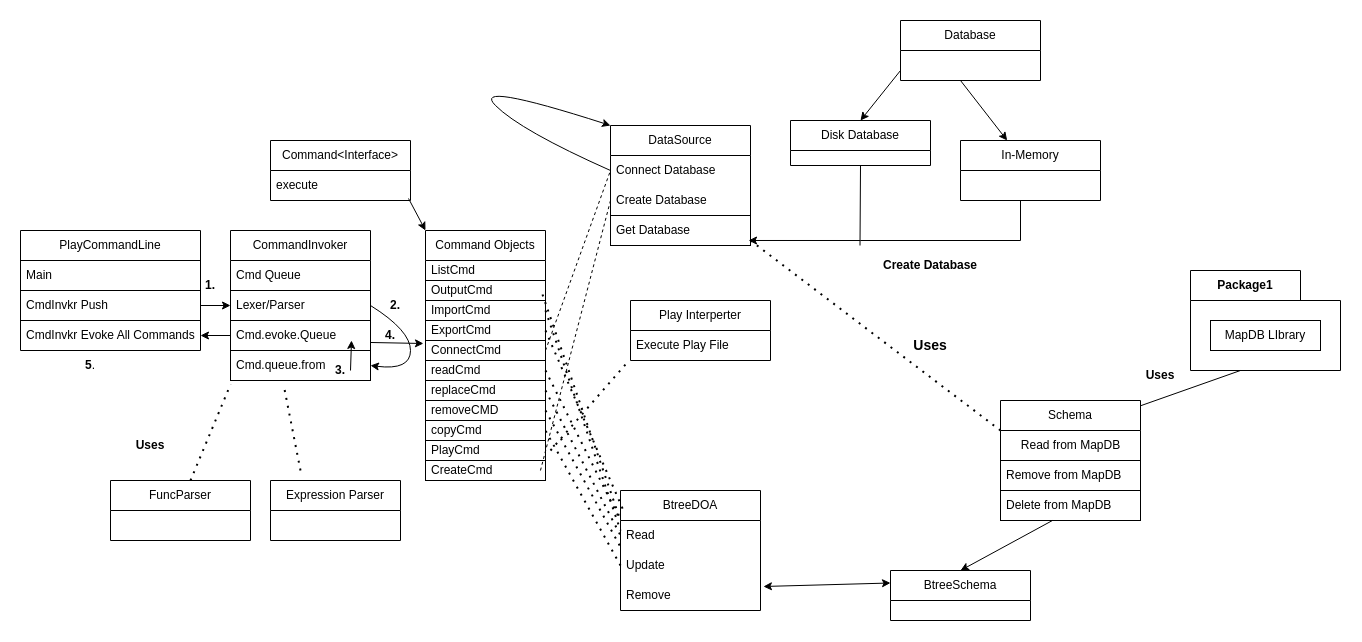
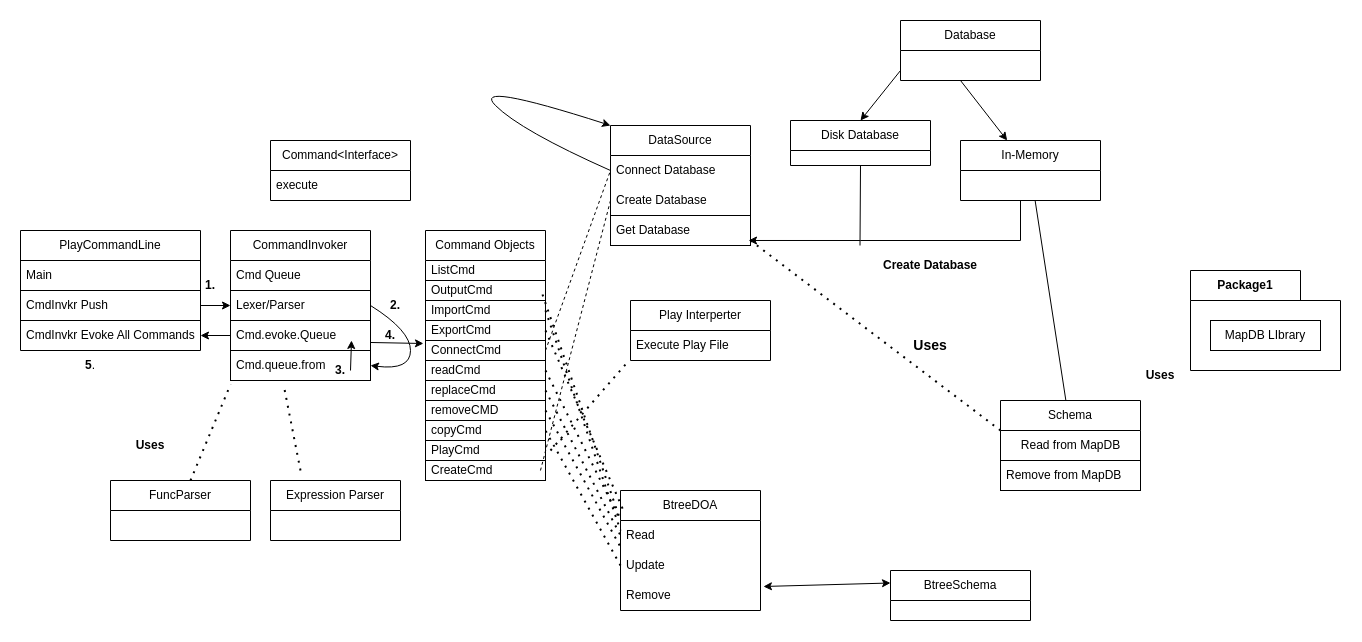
edge "execute" -> "Command Objects": removed
edge "Package1" -- "Schema": now "In-Memory" -- "Schema"
node "Delete from MapDB": removed
edge "Delete from MapDB" -> "BtreeSchema": removed
